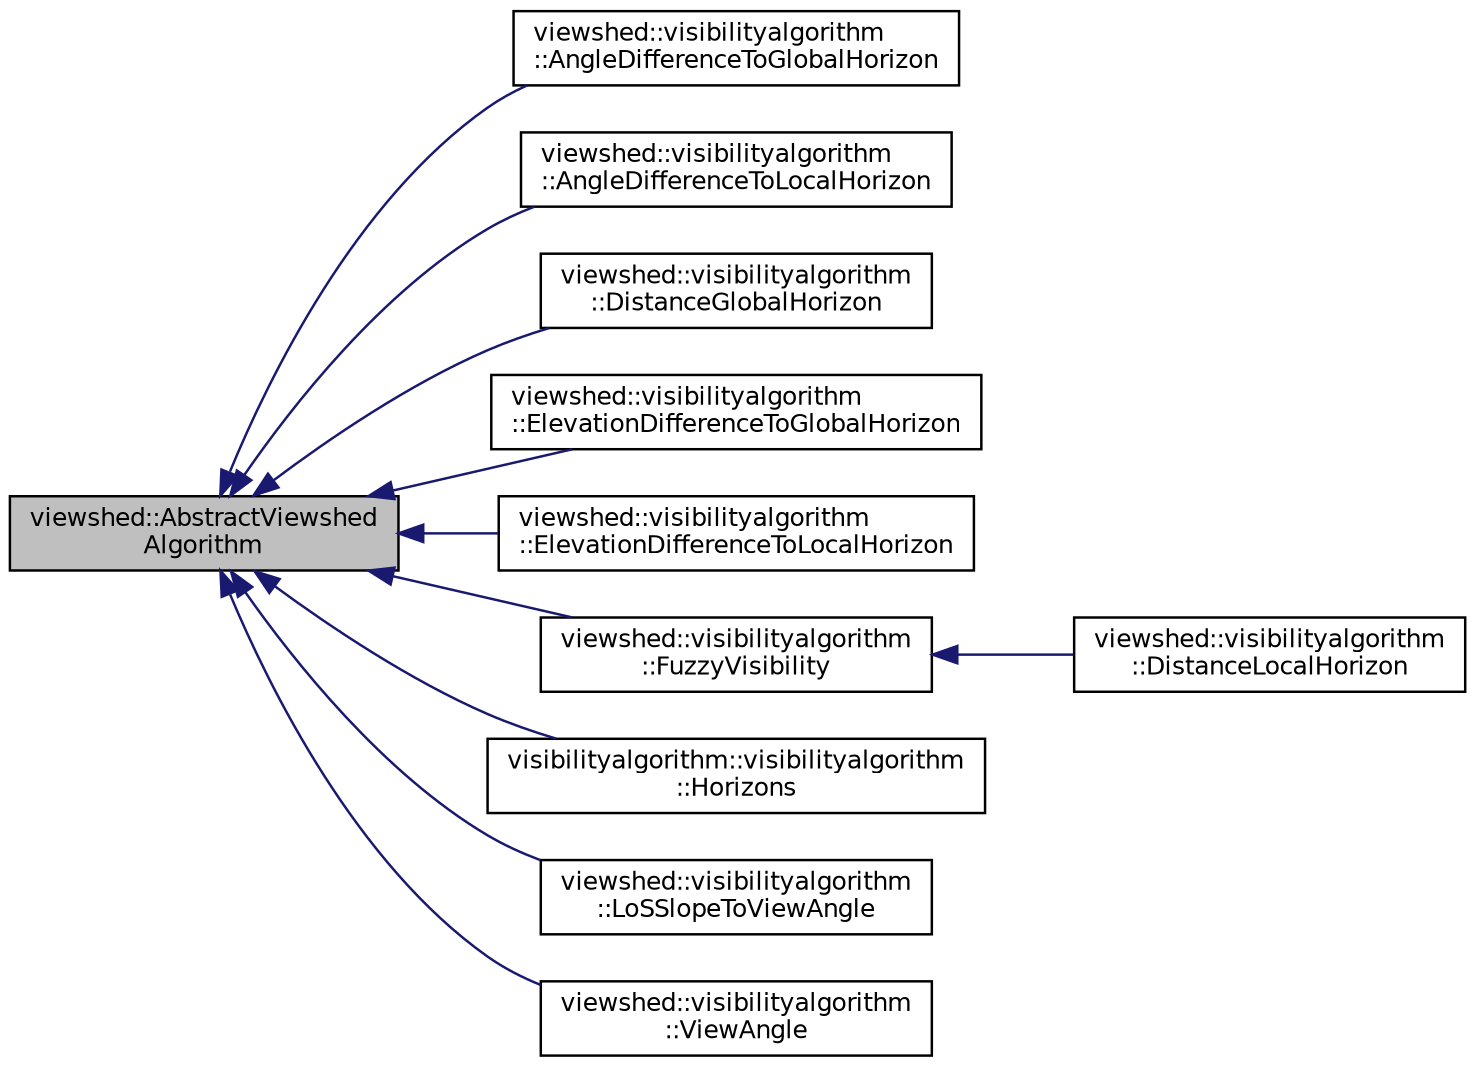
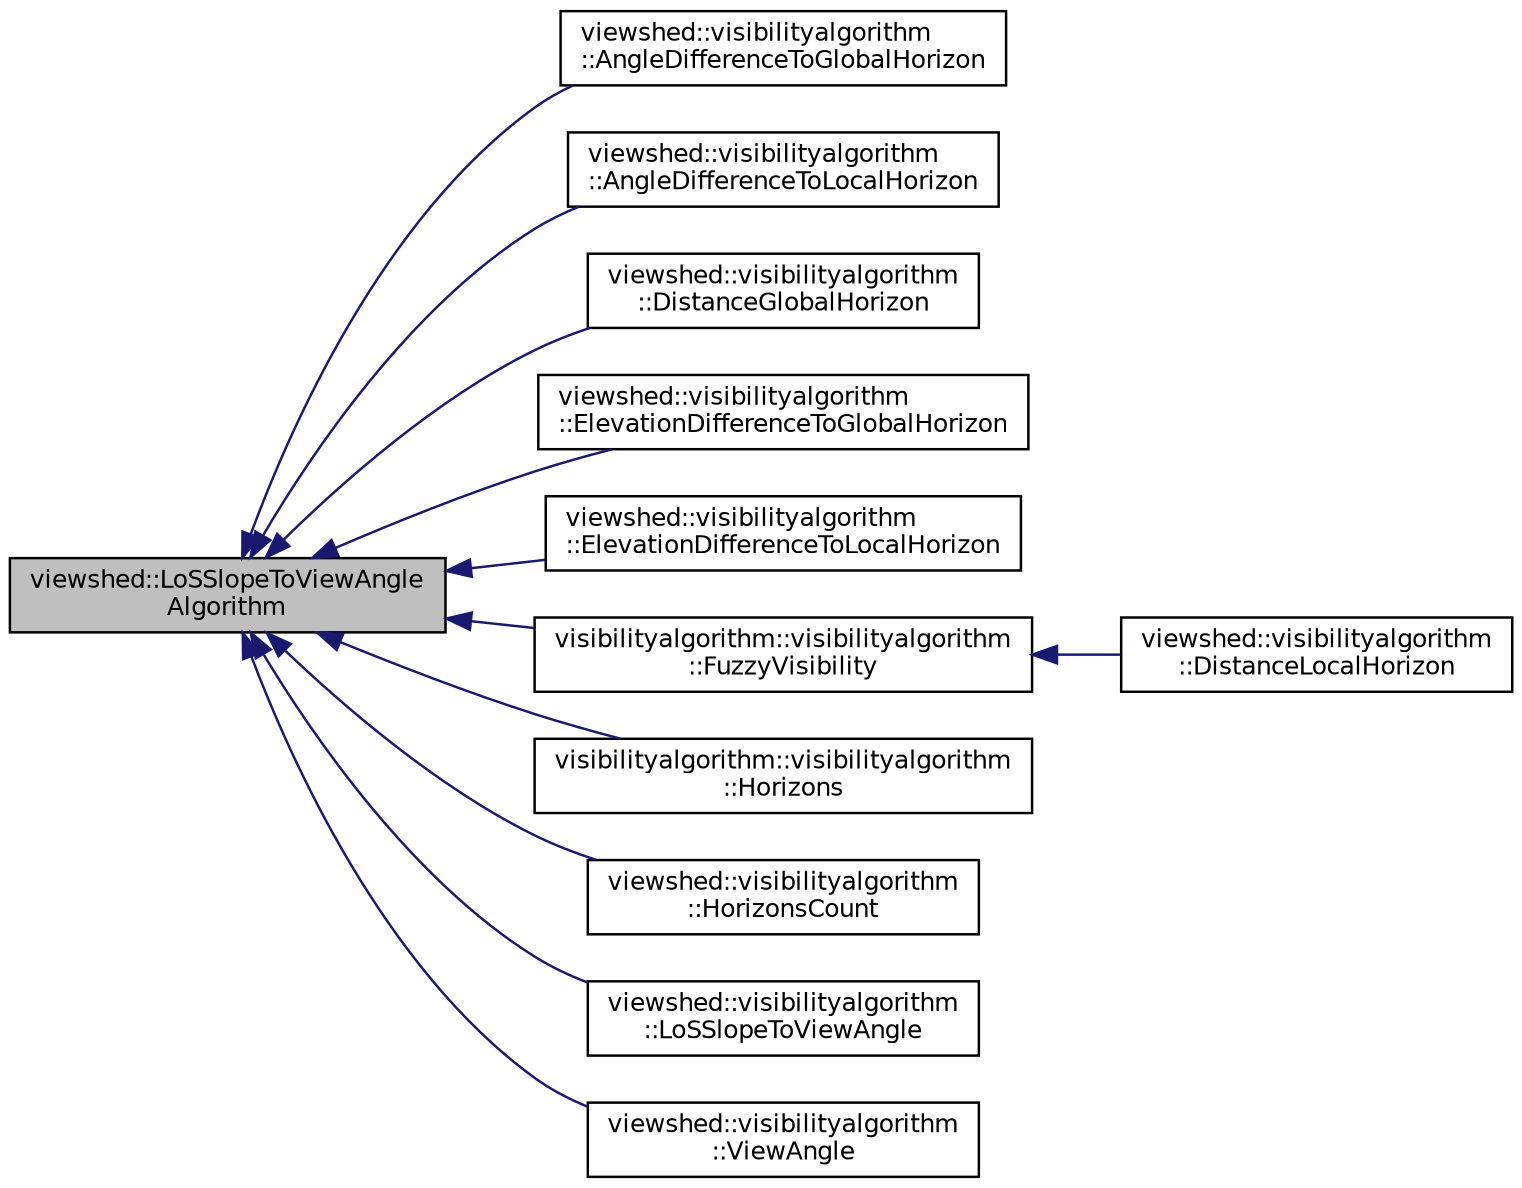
node "viewshed::AbstractViewshed Algorithm": label "viewshed::AbstractViewshed Algorithm" -> "viewshed::LoSSlopeToViewAngle Algorithm"
node "viewshed::visibilityalgorithm ::FuzzyVisibility": label "viewshed::visibilityalgorithm ::FuzzyVisibility" -> "visibilityalgorithm::visibilityalgorithm ::FuzzyVisibility"
node "viewshed::visibilityalgorithm ::HorizonsCount": added
